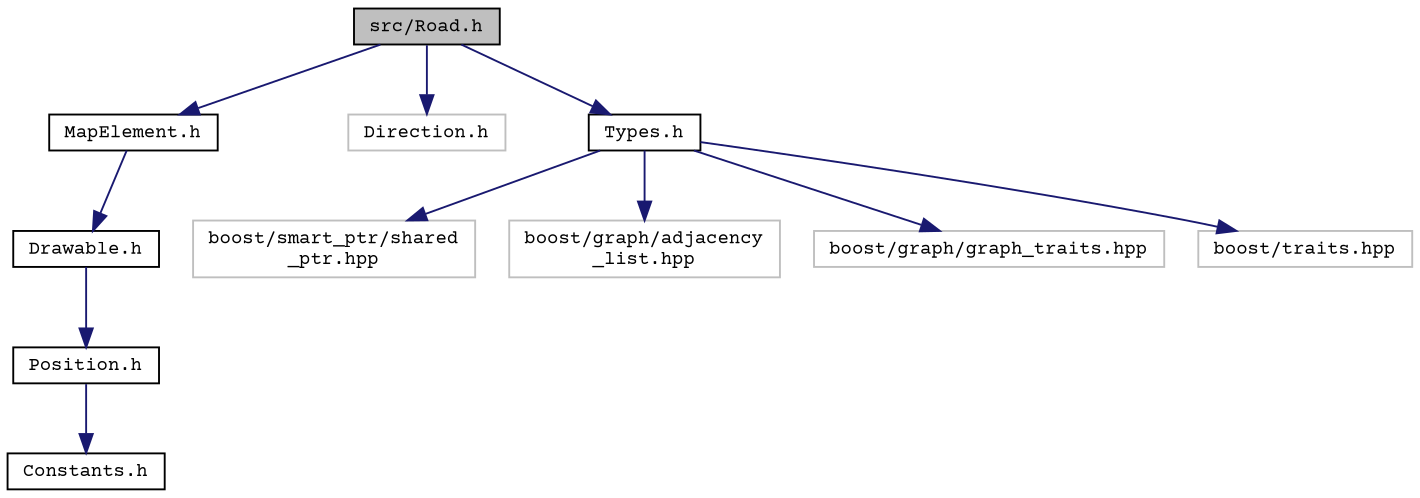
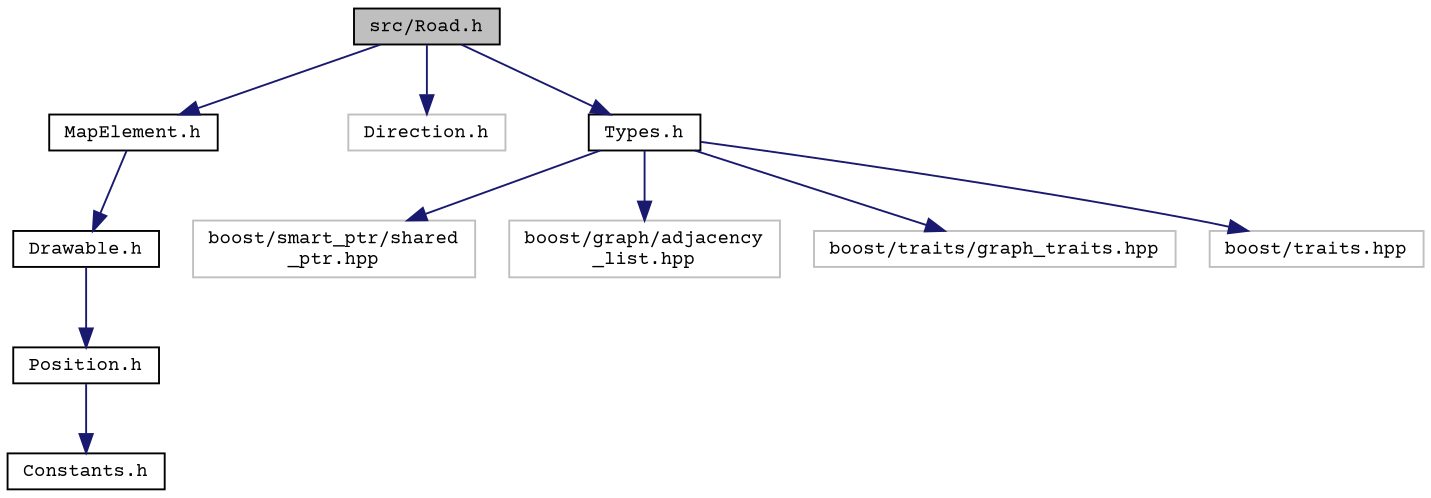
node "boost/graph/graph_traits.hpp": label "boost/graph/graph_traits.hpp" -> "boost/traits/graph_traits.hpp"
